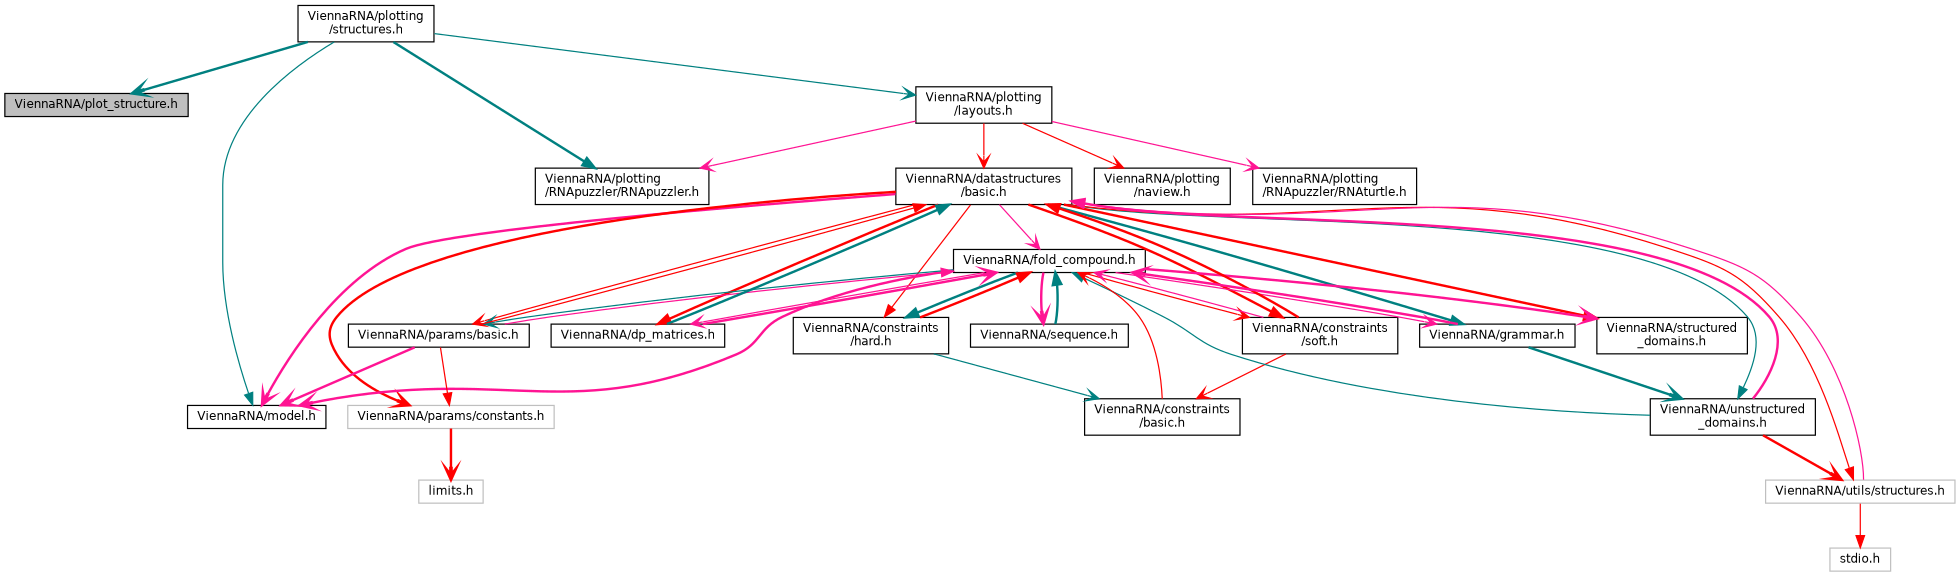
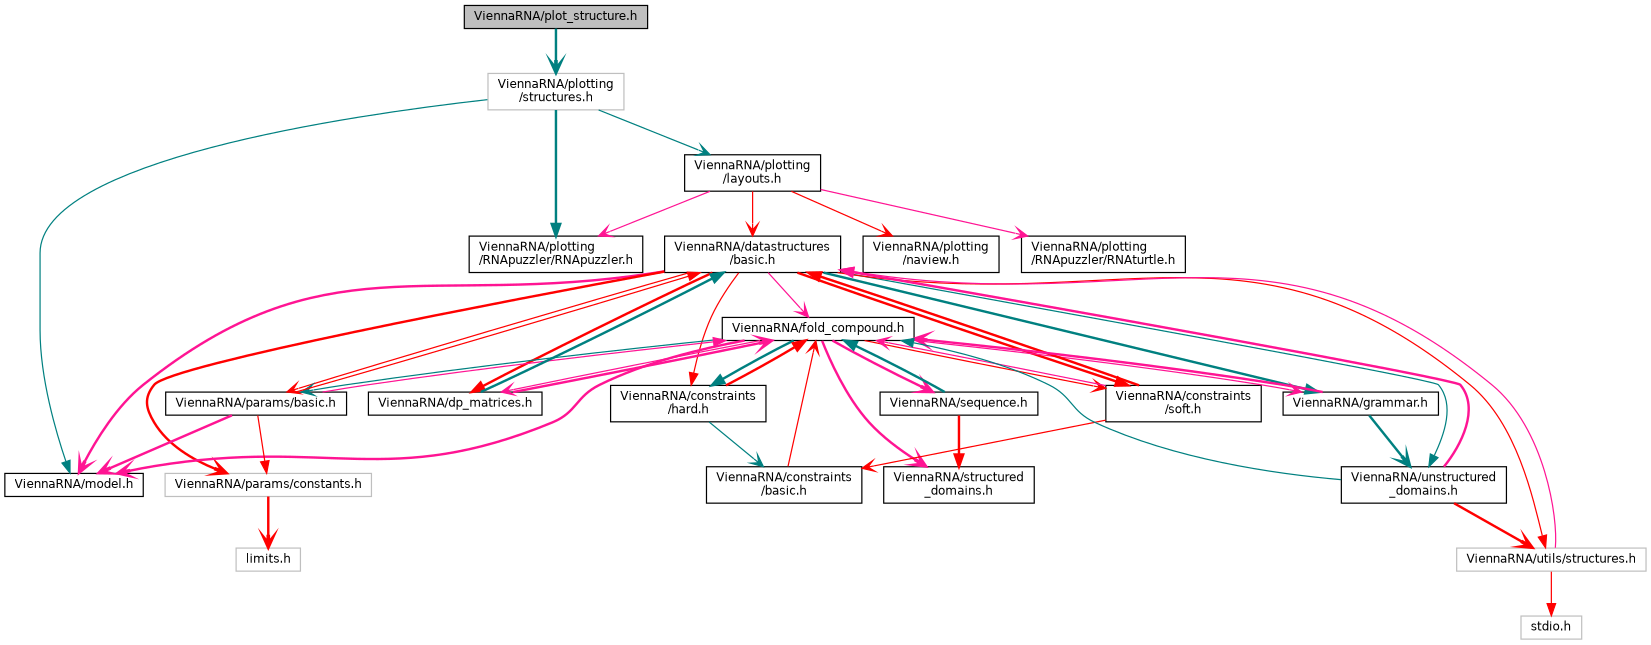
node "ViennaRNA/plotting /structures.h": color black -> grey75
edge "ViennaRNA/plotting /structures.h" -> "ViennaRNA/plot_structure.h": reversed
edge "ViennaRNA/datastructures /basic.h" -> "ViennaRNA/structured _domains.h": now "ViennaRNA/sequence.h" -> "ViennaRNA/structured _domains.h"
